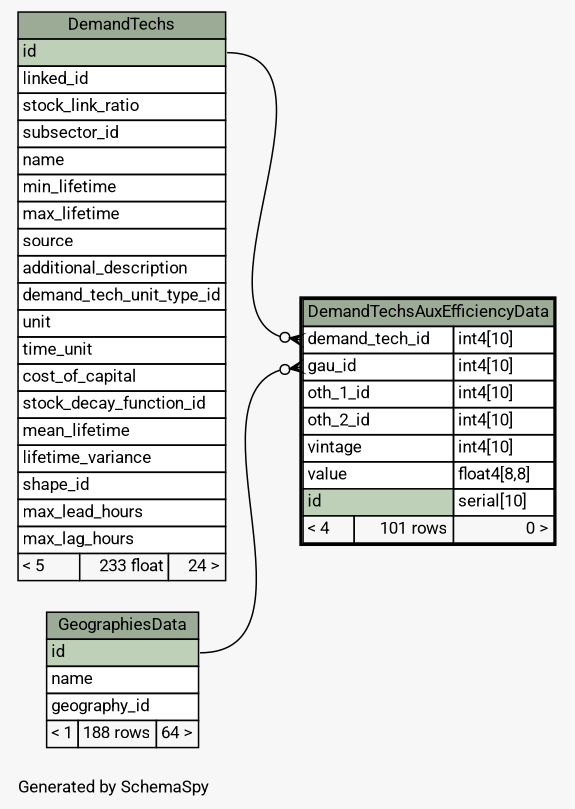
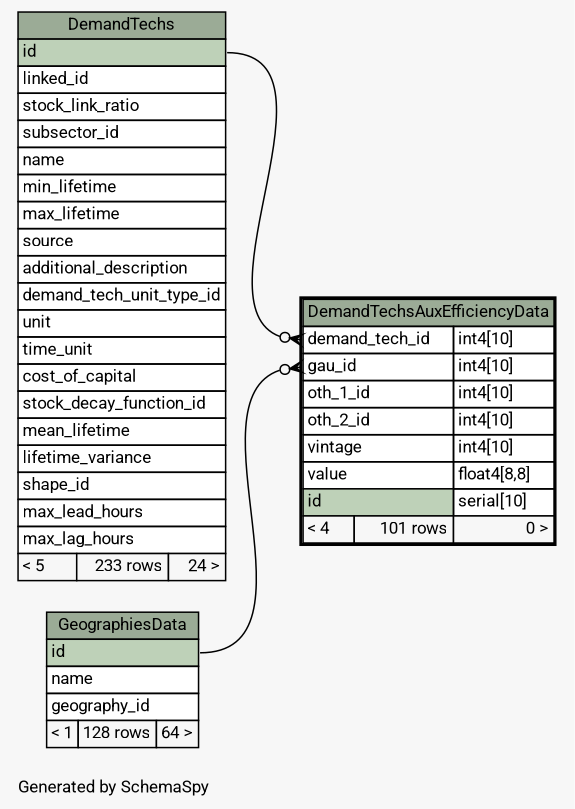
node "DemandTechs": text "233 float" -> "233 rows"
node "GeographiesData": text "188 rows" -> "128 rows"
